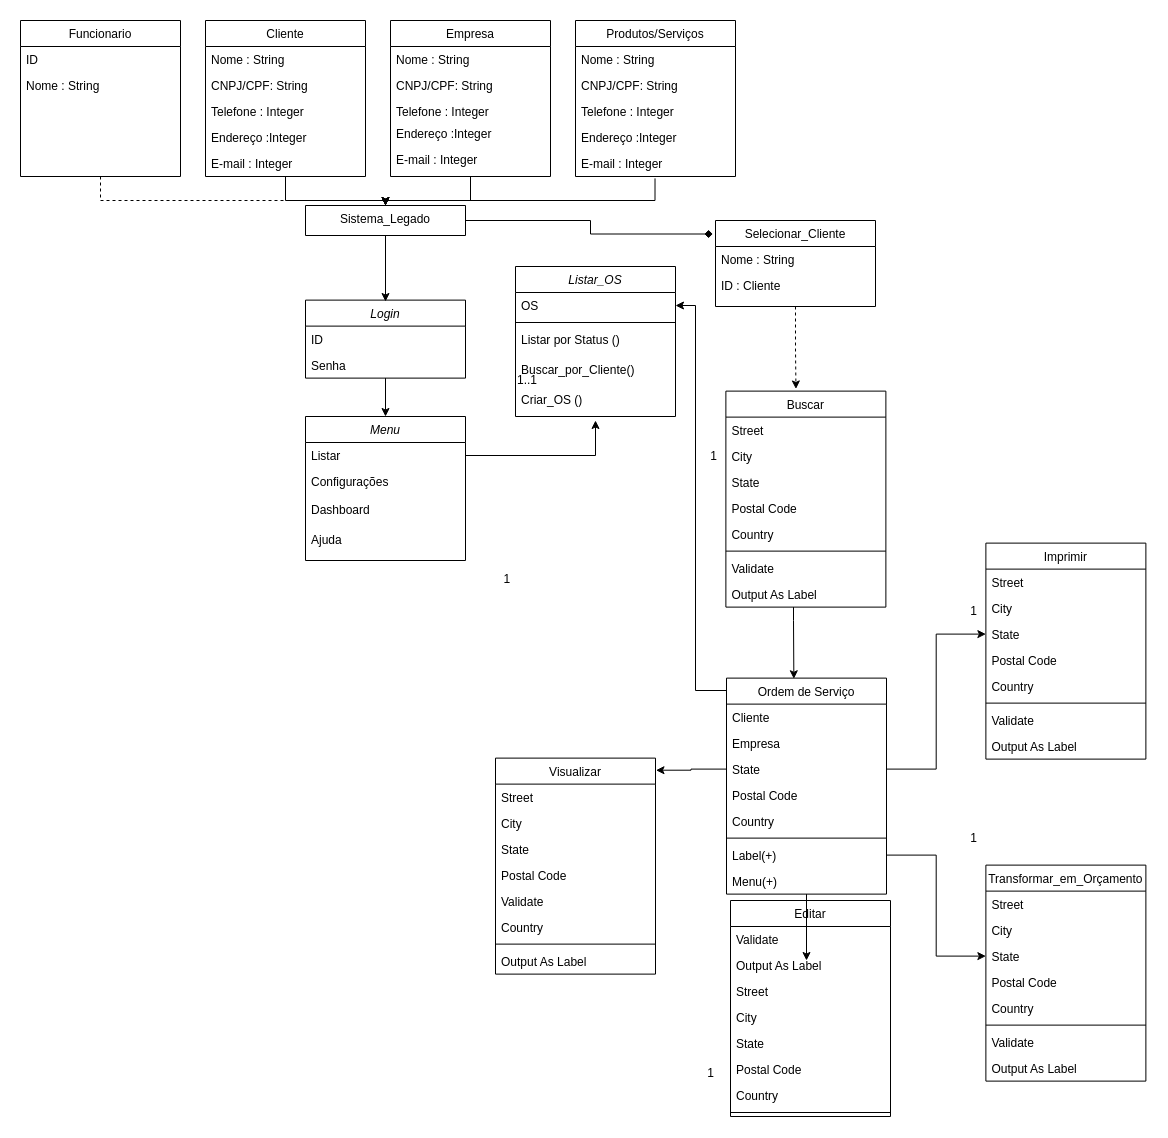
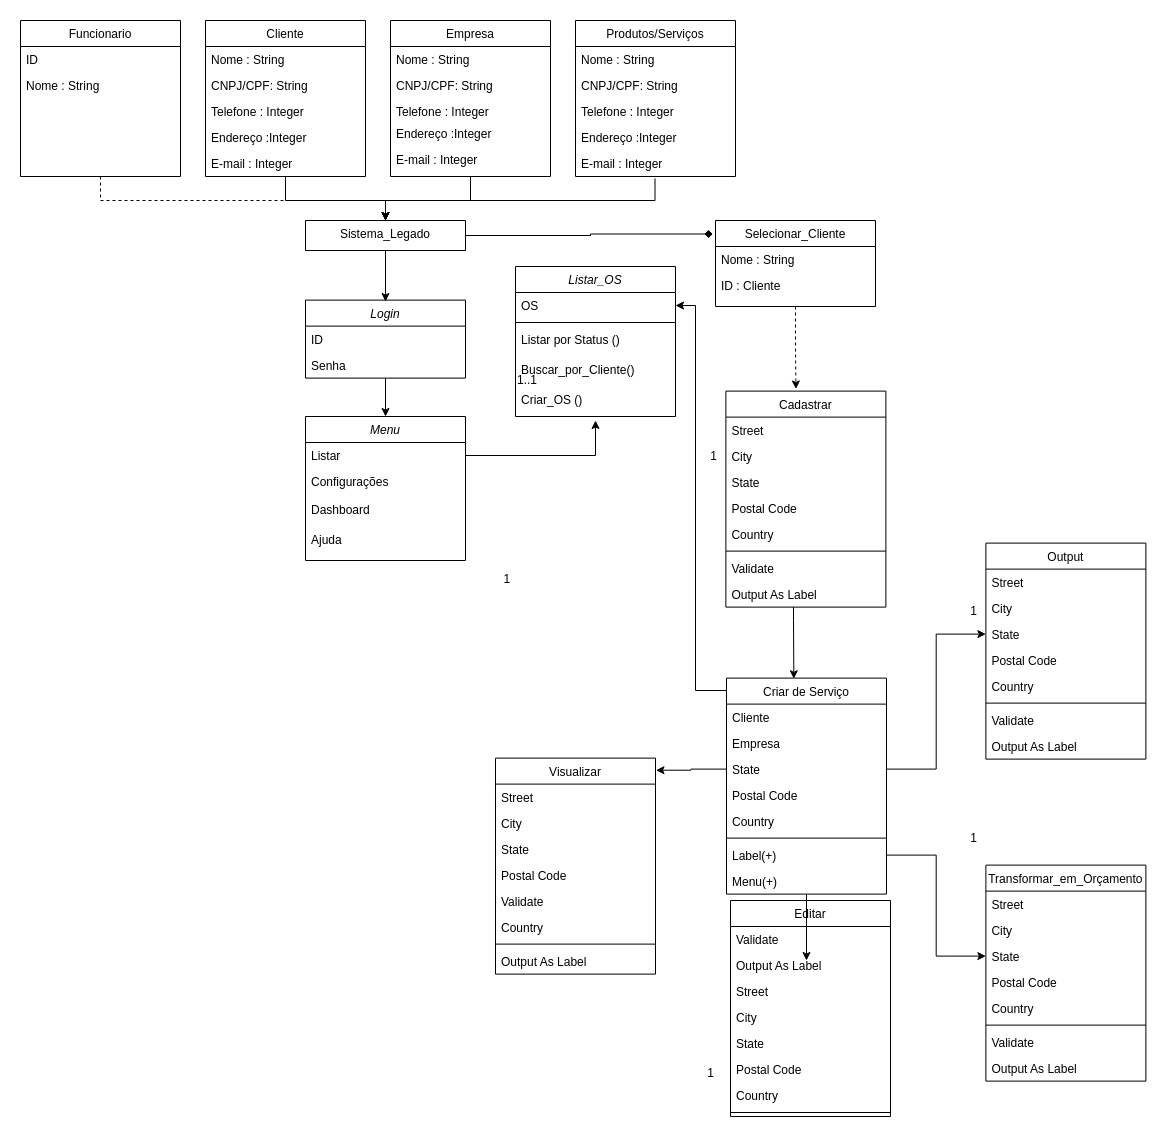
node "Sistema_Legado": moved (386, 221) -> (386, 236)
node "Buscar": label "Buscar" -> "Cadastrar"
node "Imprimir": label "Imprimir" -> "Output"
node "Ordem de Serviço": label "Ordem de Serviço" -> "Criar de Serviço"
